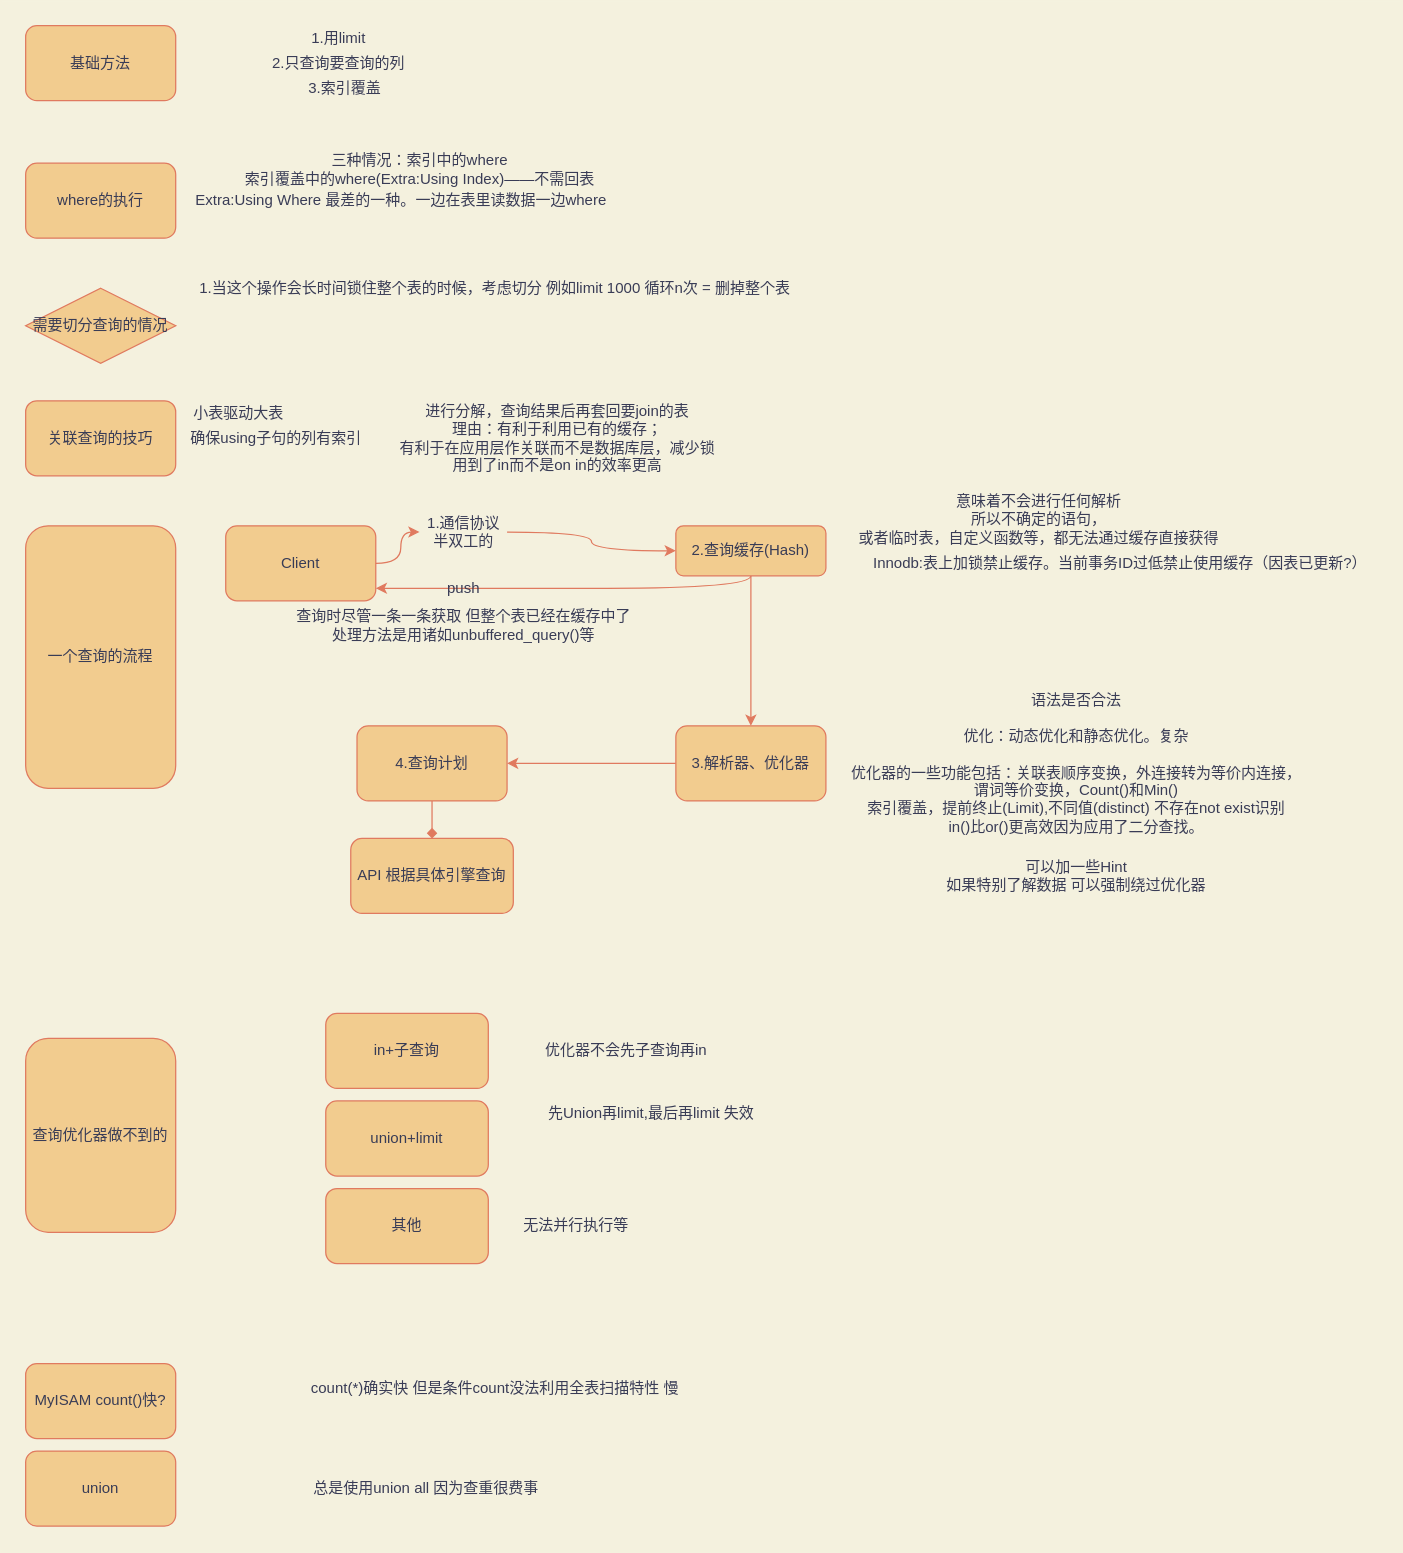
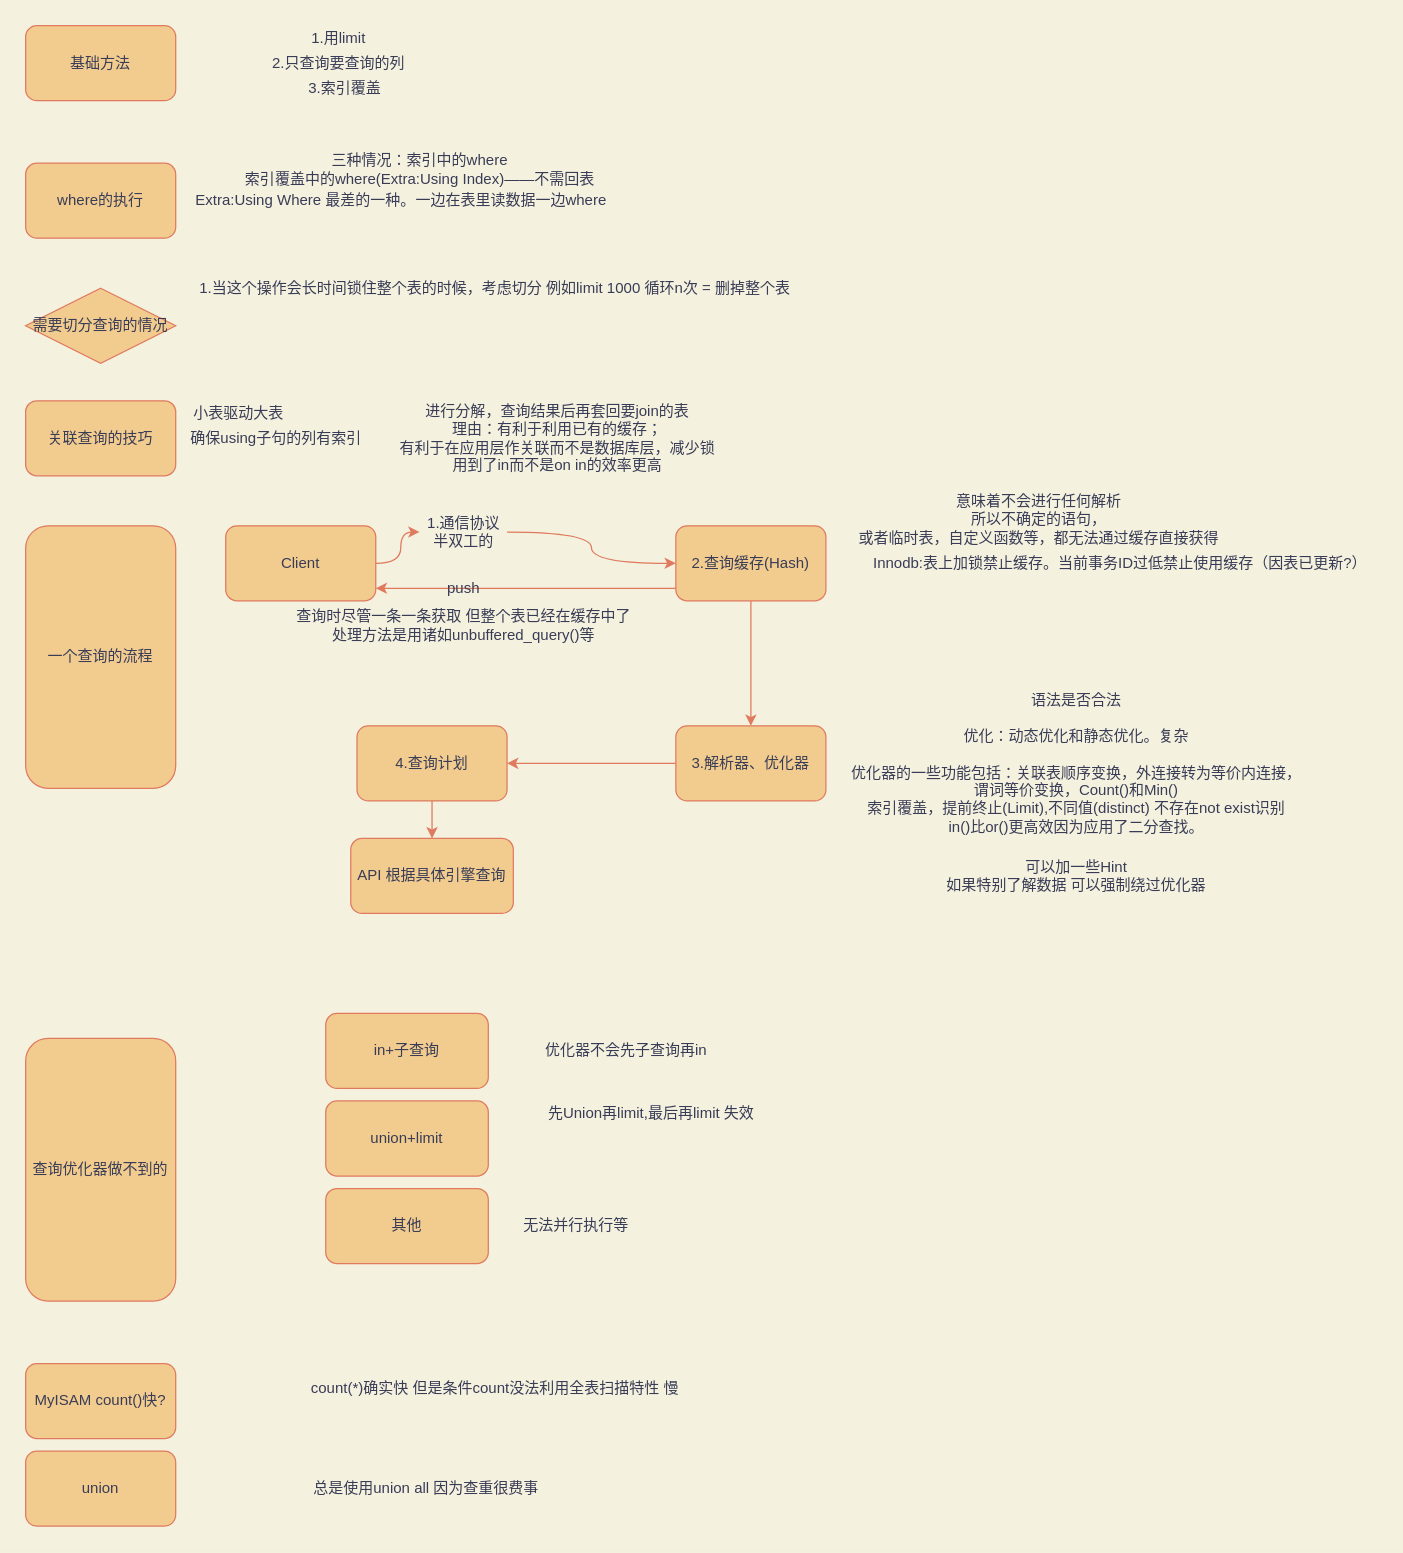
node "2.查询缓存(Hash)": size 150x50 -> 150x75
edge "4.查询计划" -> "API 根据具体引擎查询": arrowhead diamond -> classic
node "查询优化器做不到的": size 150x194 -> 150x263
